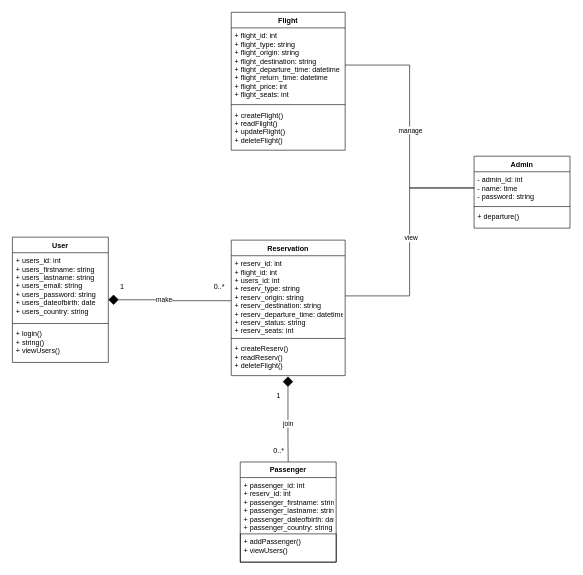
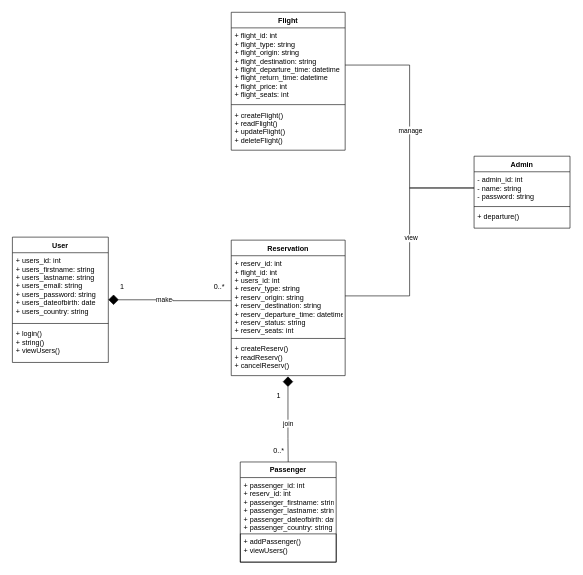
node "- admin_id: int - name: time - password: string": label "- admin_id: int - name: time - password: string" -> "- admin_id: int - name: string - password: string"
node "+ createReserv() + readReserv() + deleteFlight()": label "+ createReserv() + readReserv() + deleteFlight()" -> "+ createReserv() + readReserv() + cancelReserv()"
